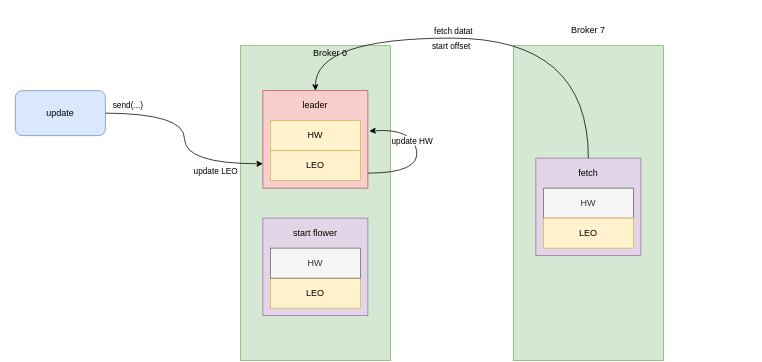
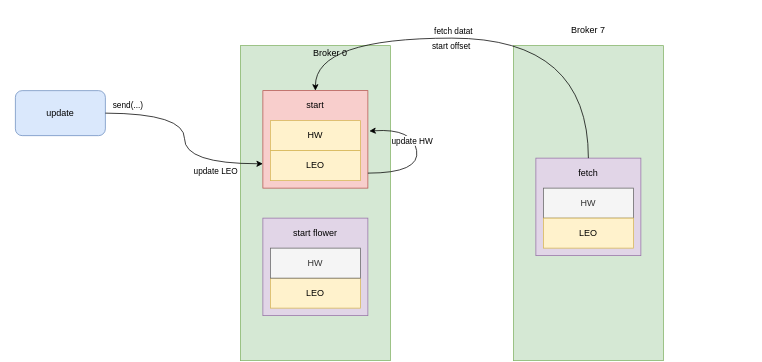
node "leader": label "leader" -> "start"
